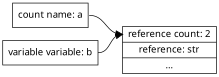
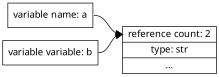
node "count name: a": label "count name: a" -> "variable name: a"
node "reference count: 2": text "reference: str" -> "type: str"
